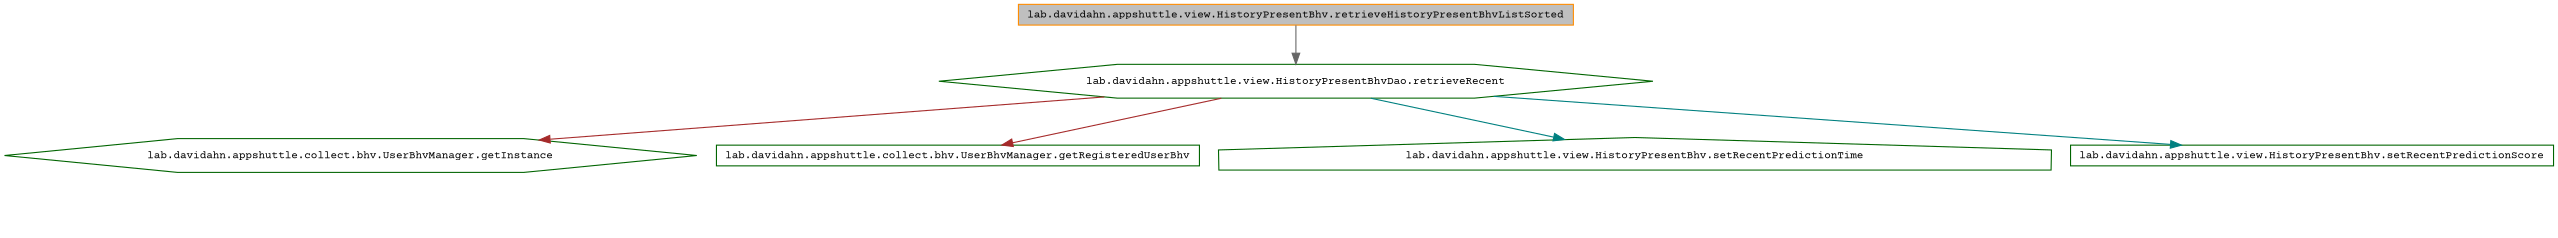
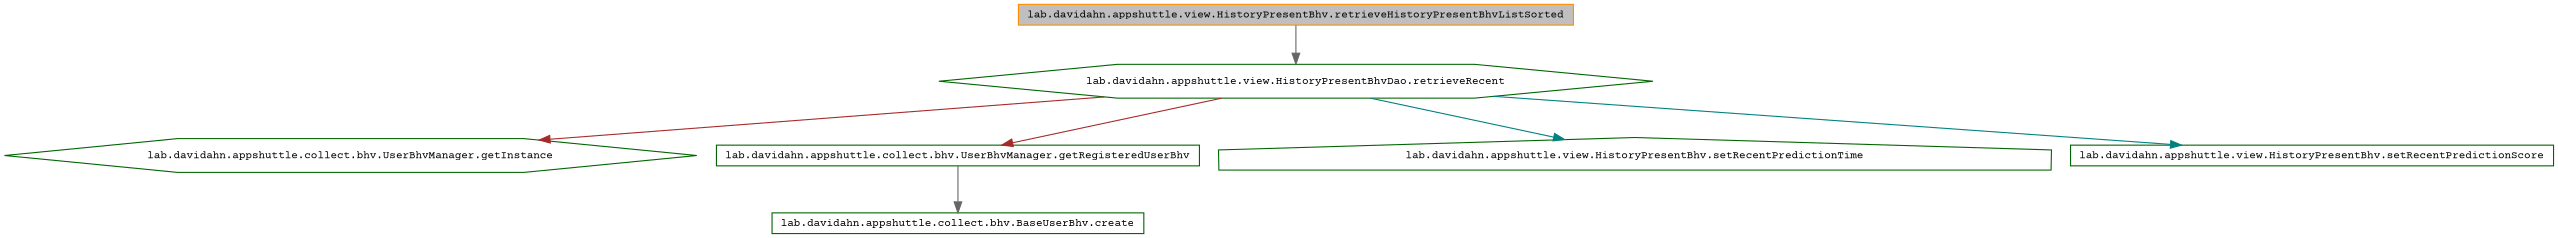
node "lab.davidahn.appshuttle.collect.bhv.BaseUserBhv.create": added
